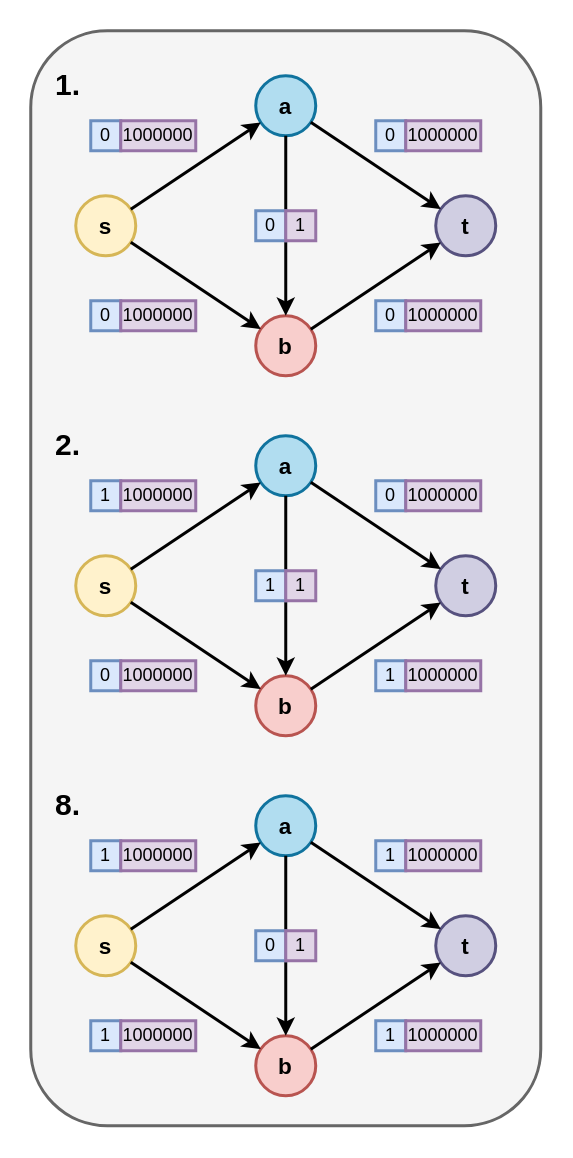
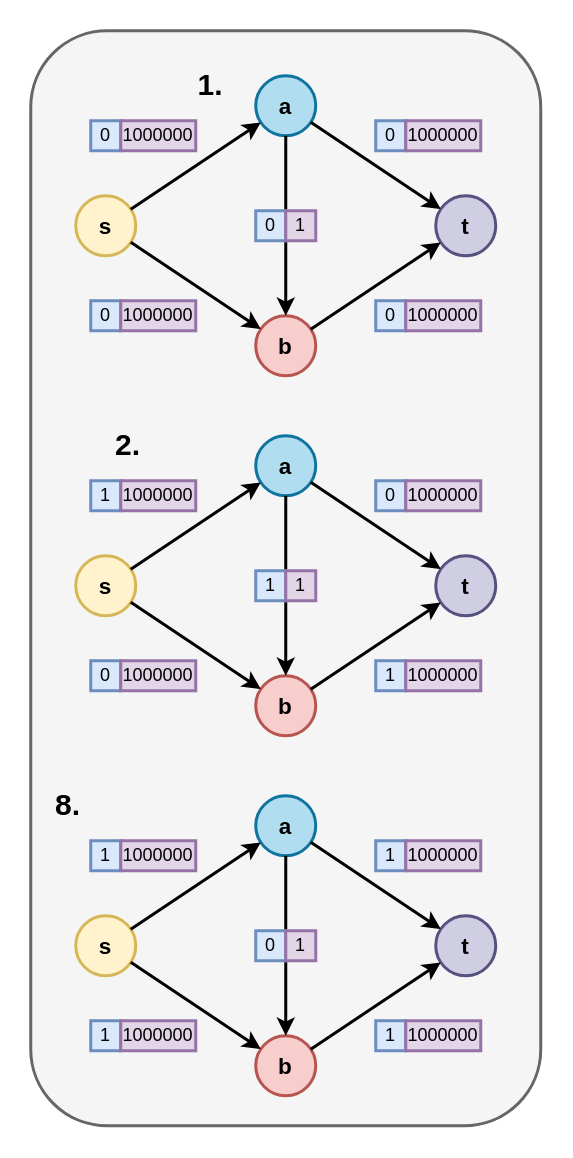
node "1.": moved (68, 83) -> (211, 83)
node "2.": moved (68, 443) -> (128, 443)
